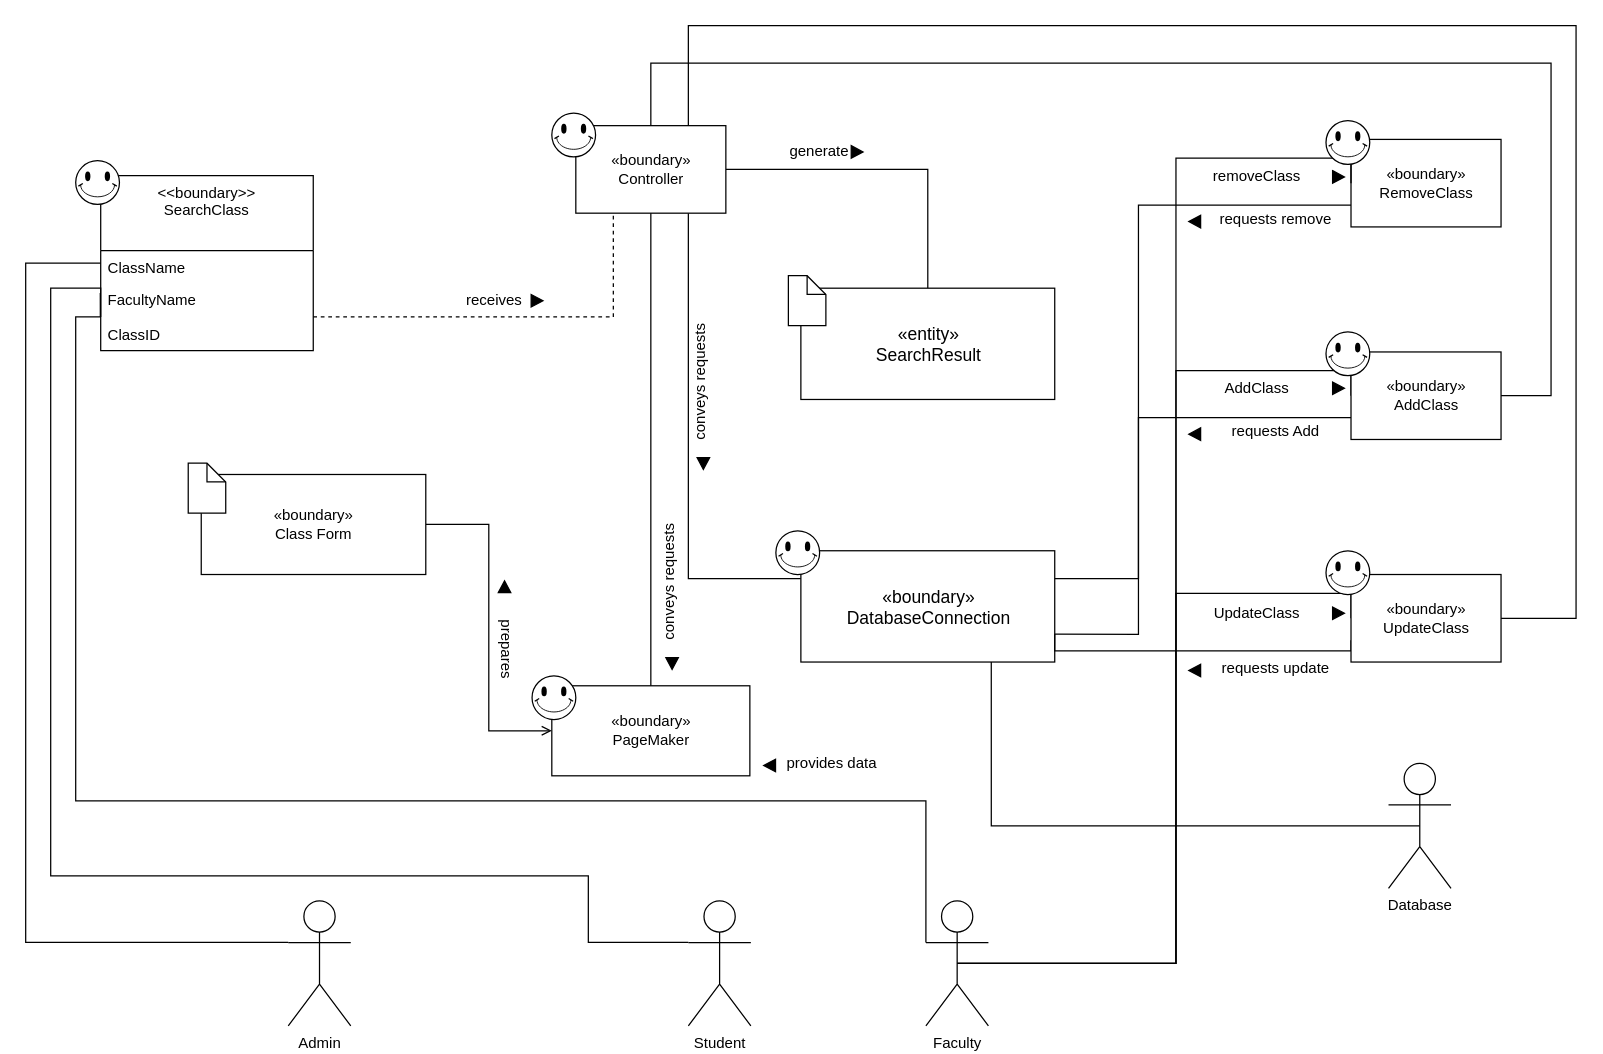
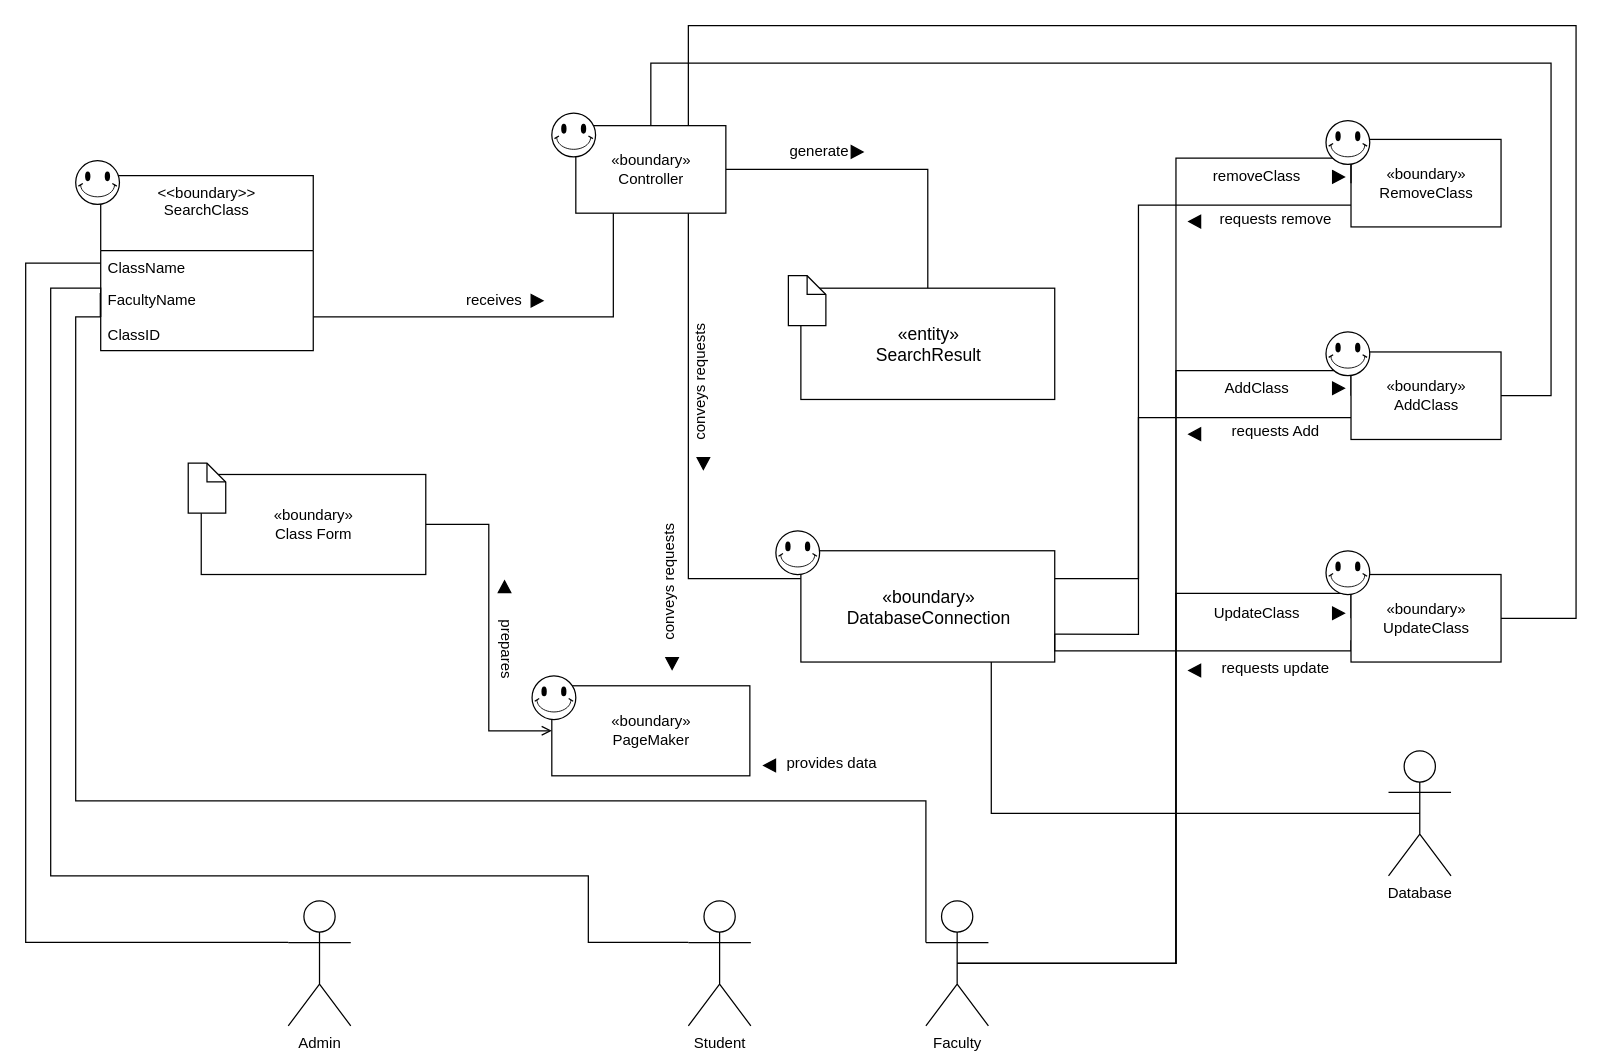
edge "«boundary» Controller" -- "FacultyName ClassID": style dashed -> solid
edge "«boundary» Controller" -- "«boundary» PageMaker": removed
node "Database": moved (1419, 826) -> (1419, 813)
